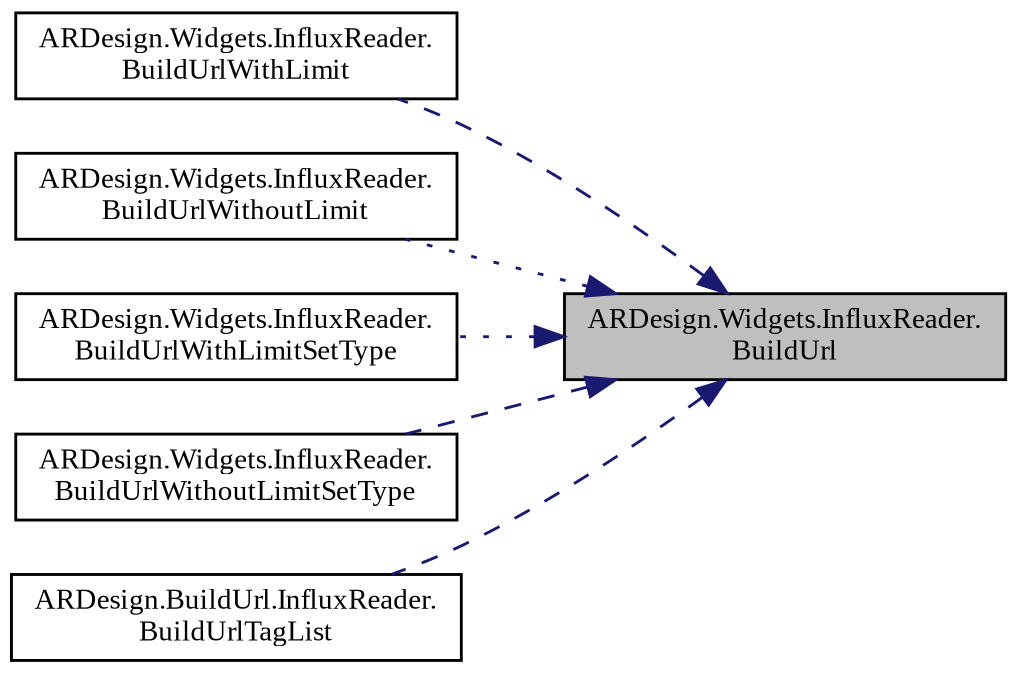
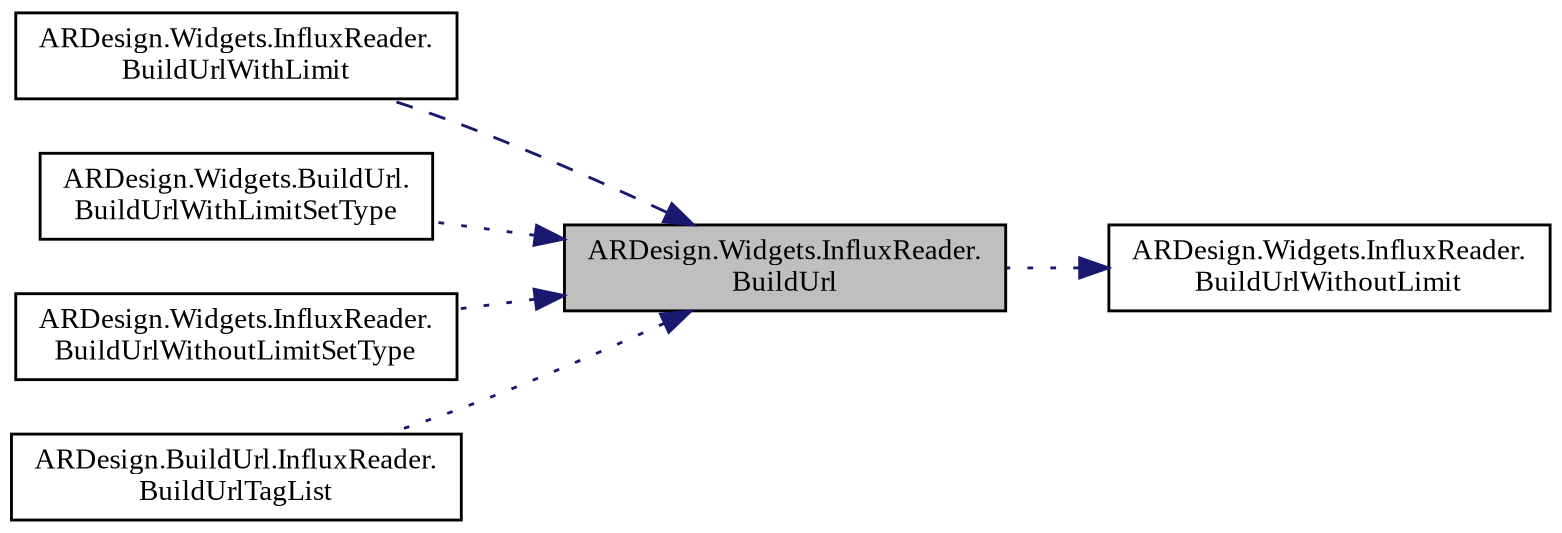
edge "ARDesign.Widgets.InfluxReader. BuildUrlWithoutLimit" -> "ARDesign.Widgets.InfluxReader. BuildUrl": reversed
node "ARDesign.Widgets.InfluxReader. BuildUrlWithLimitSetType": label "ARDesign.Widgets.InfluxReader. BuildUrlWithLimitSetType" -> "ARDesign.Widgets.BuildUrl. BuildUrlWithLimitSetType"
edge "ARDesign.Widgets.InfluxReader. BuildUrlWithoutLimitSetType" -> "ARDesign.Widgets.InfluxReader. BuildUrl": style dashed -> dotted
edge "ARDesign.BuildUrl.InfluxReader. BuildUrlTagList" -> "ARDesign.Widgets.InfluxReader. BuildUrl": style dashed -> dotted
